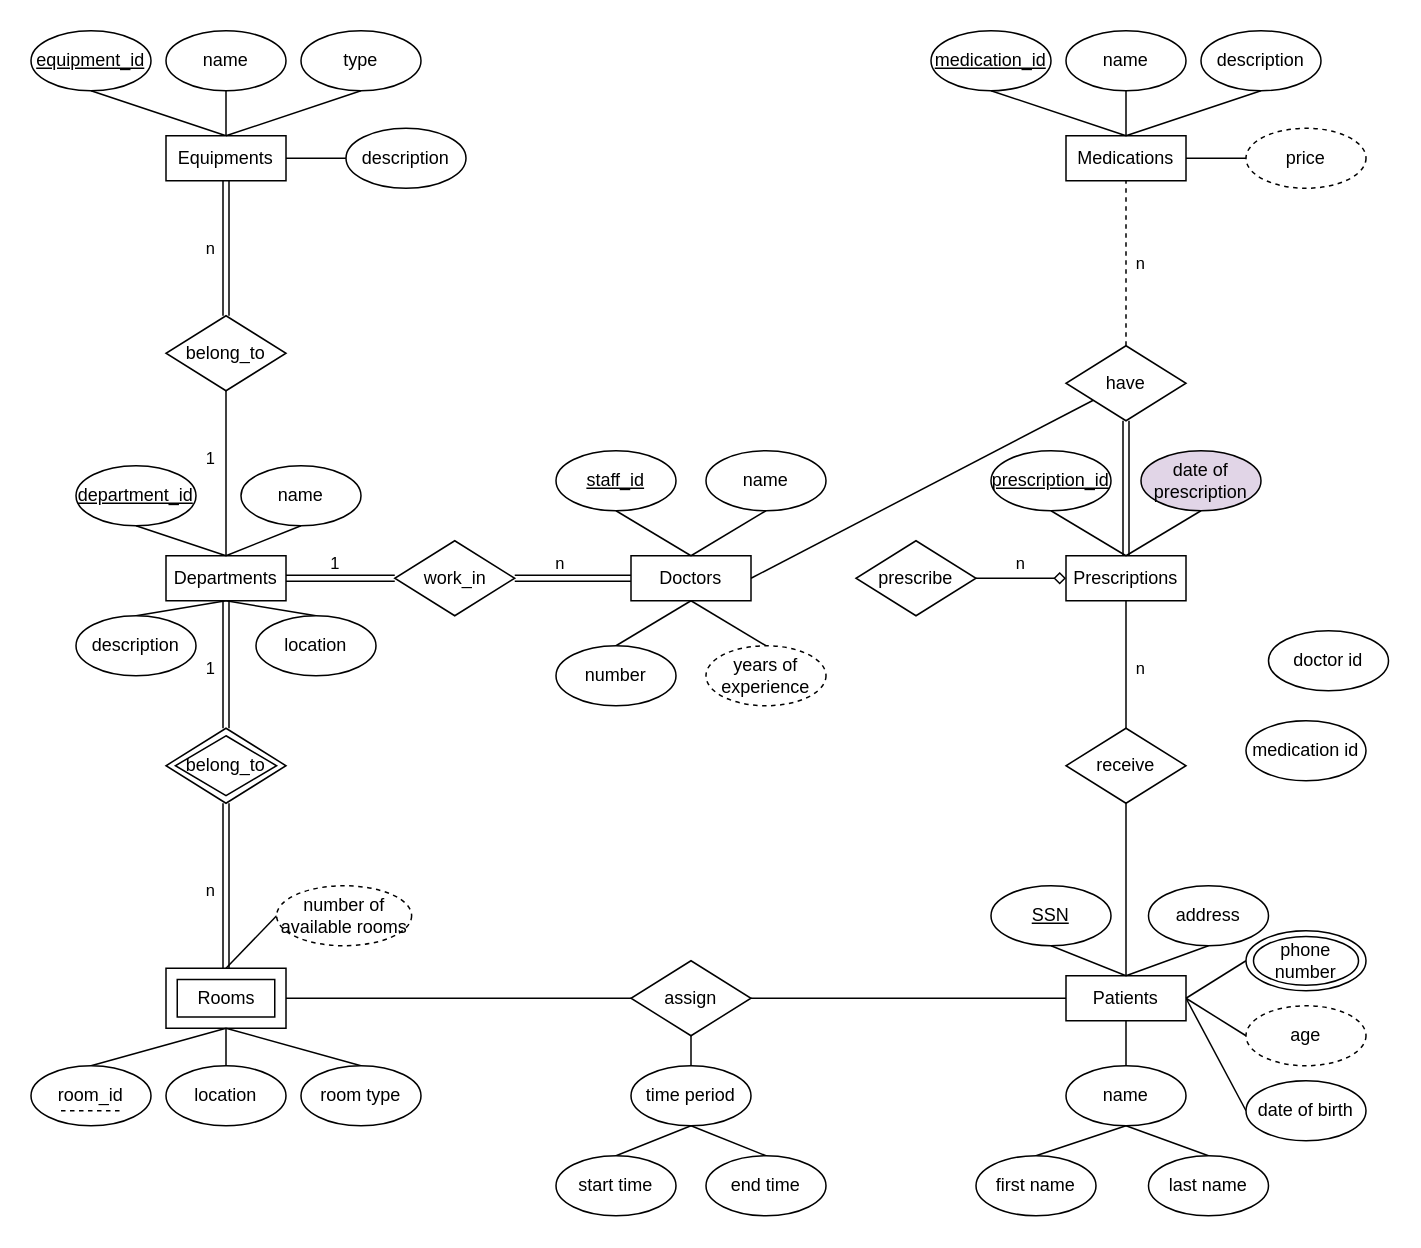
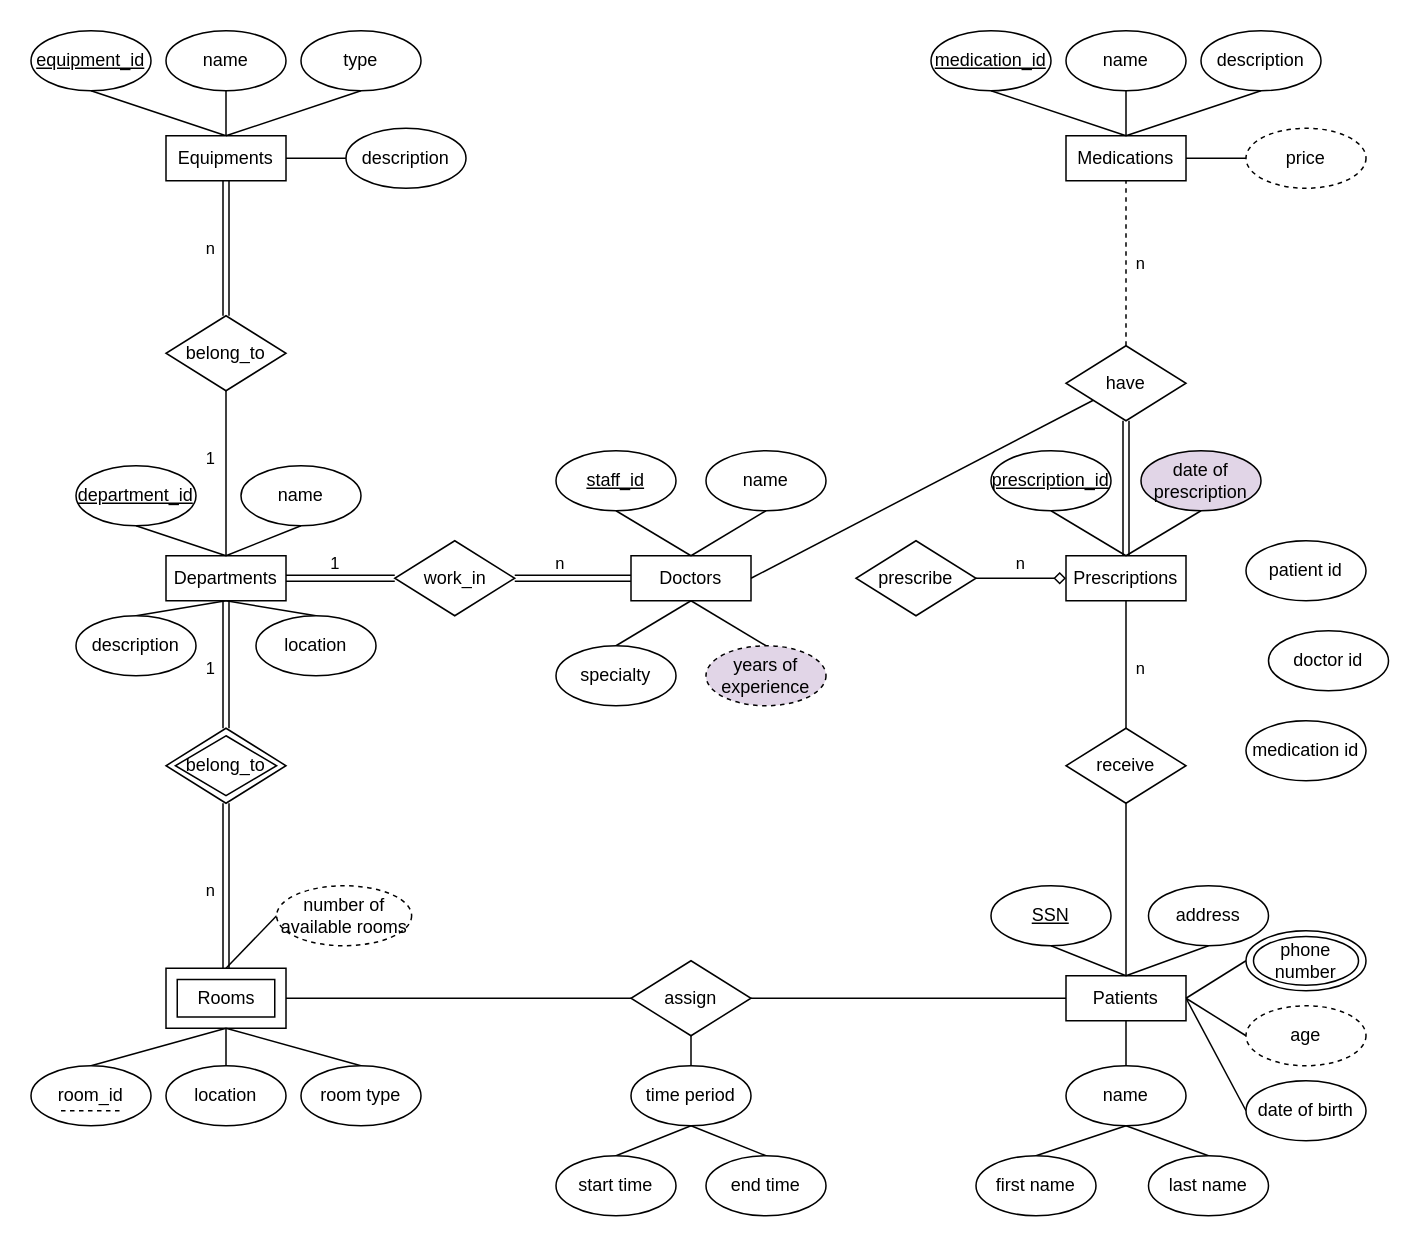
node "patient id": added
node "number": label "number" -> "specialty"
node "years of experience": fillcolor #ffffff -> #e1d5e7
